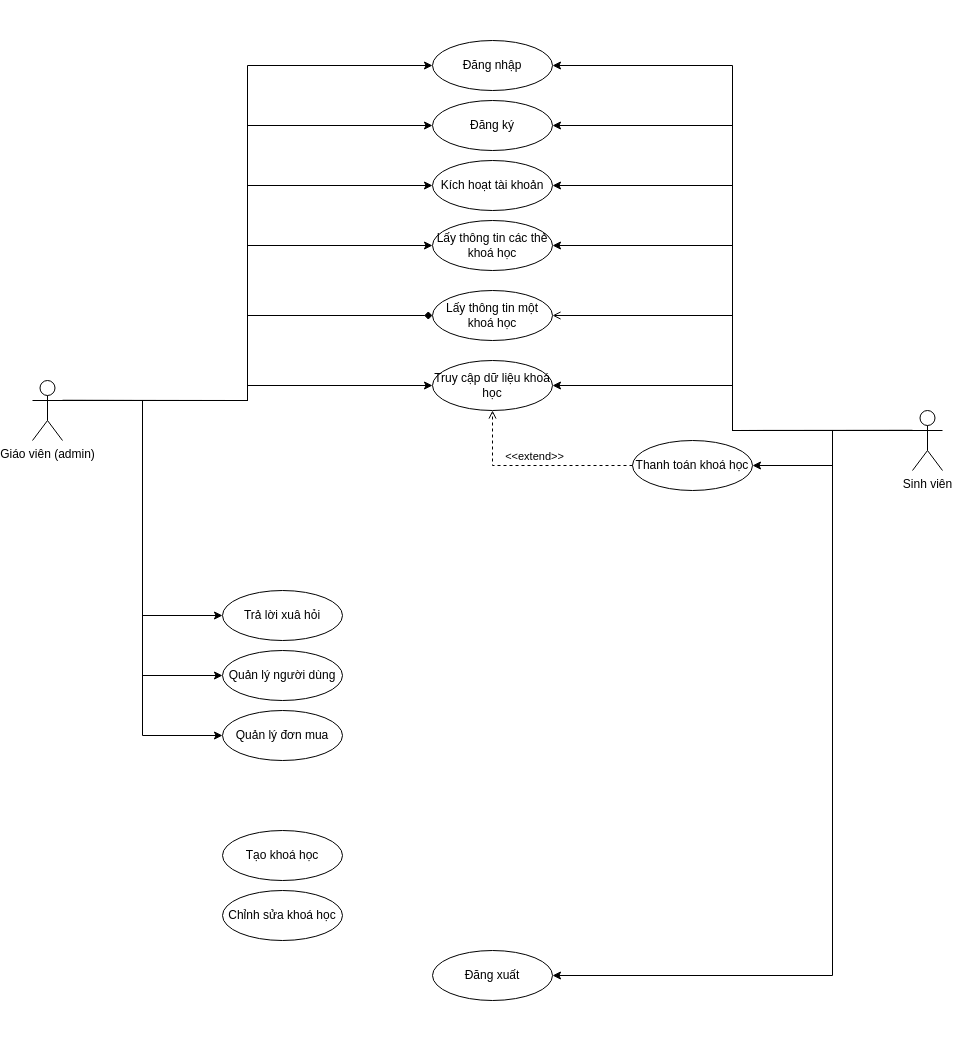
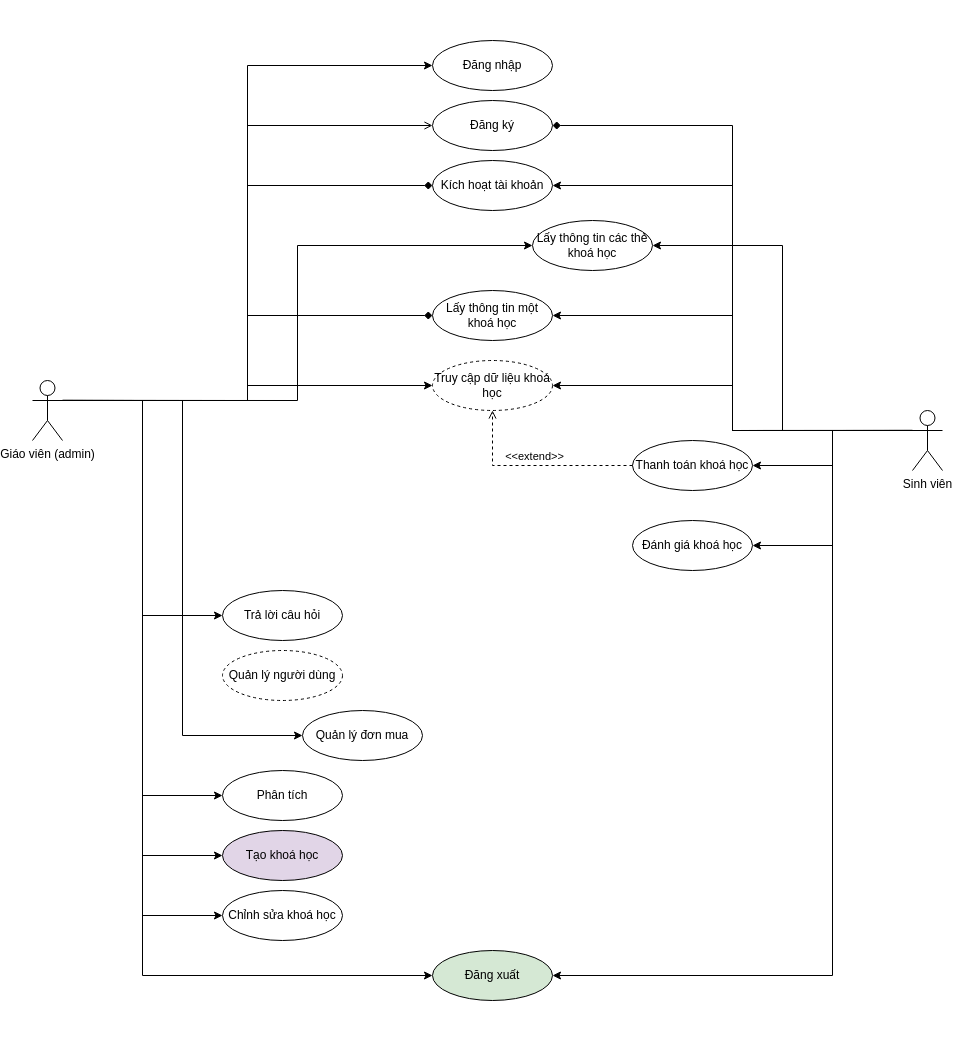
edge "Sinh viên" -> "Đăng nhập": removed
edge "Giáo viên (admin)" -> "Đăng ký": arrowhead classic -> open
edge "Sinh viên" -> "Đăng ký": arrowhead classic -> diamond
edge "Giáo viên (admin)" -> "Kích hoạt tài khoản": arrowhead classic -> diamond
node "Lấy thông tin các thẻ khoá học": moved (493, 246) -> (593, 246)
edge "Sinh viên" -> "Lấy thông tin một khoá học": arrowhead open -> classic
node "Truy cập dữ liệu khoá học": style solid -> dashed
node "Đánh giá khoá học": added
edge "Sinh viên" -> "Đánh giá khoá học": added
node "Trả lời xuâ hỏi": label "Trả lời xuâ hỏi" -> "Trả lời câu hỏi"
edge "Giáo viên (admin)" -> "Quản lý người dùng": removed
node "Quản lý người dùng": style solid -> dashed
node "Quản lý đơn mua": moved (283, 736) -> (363, 736)
edge "Giáo viên (admin)" -> "Phân tích": added
node "Phân tích": added
edge "Giáo viên (admin)" -> "Tạo khoá học": added
node "Tạo khoá học": fillcolor #ffffff -> #e1d5e7
edge "Giáo viên (admin)" -> "Chỉnh sửa khoá học": added
edge "Giáo viên (admin)" -> "Đăng xuất": added
node "Đăng xuất": fillcolor #ffffff -> #d5e8d4
